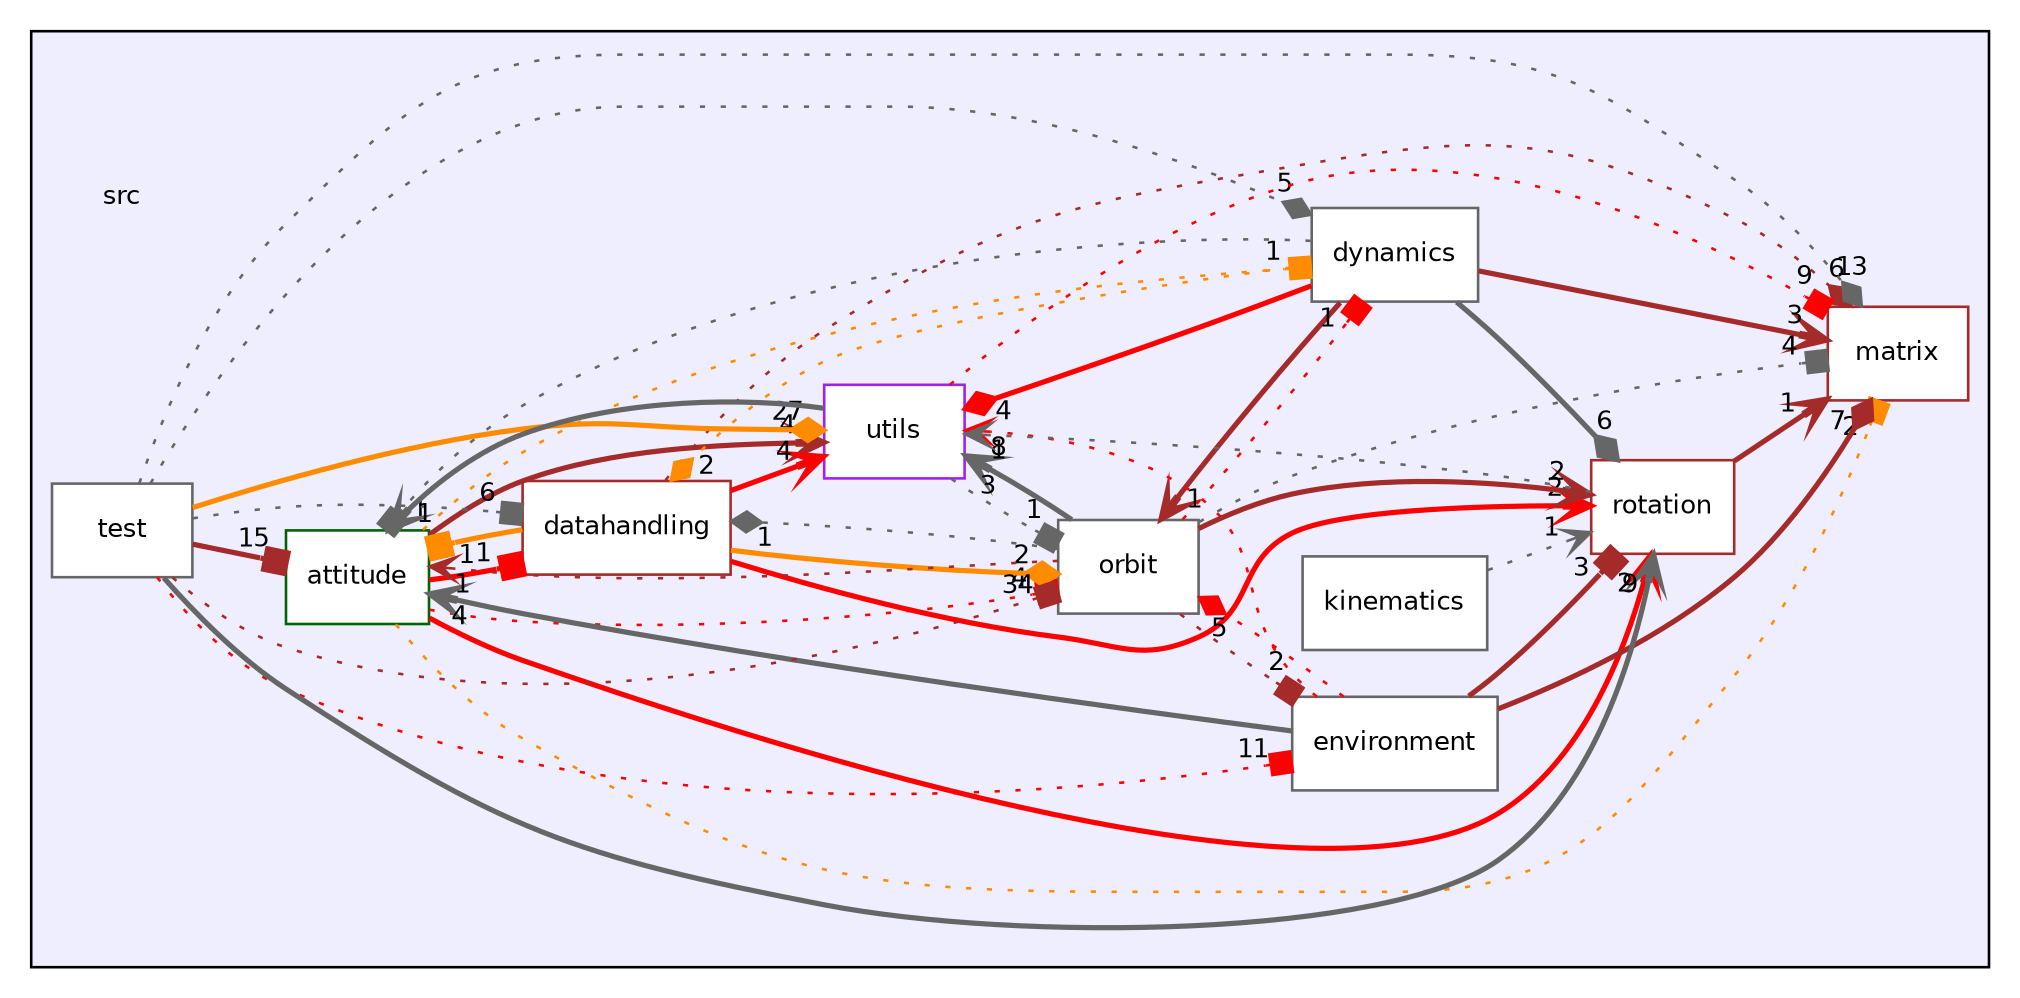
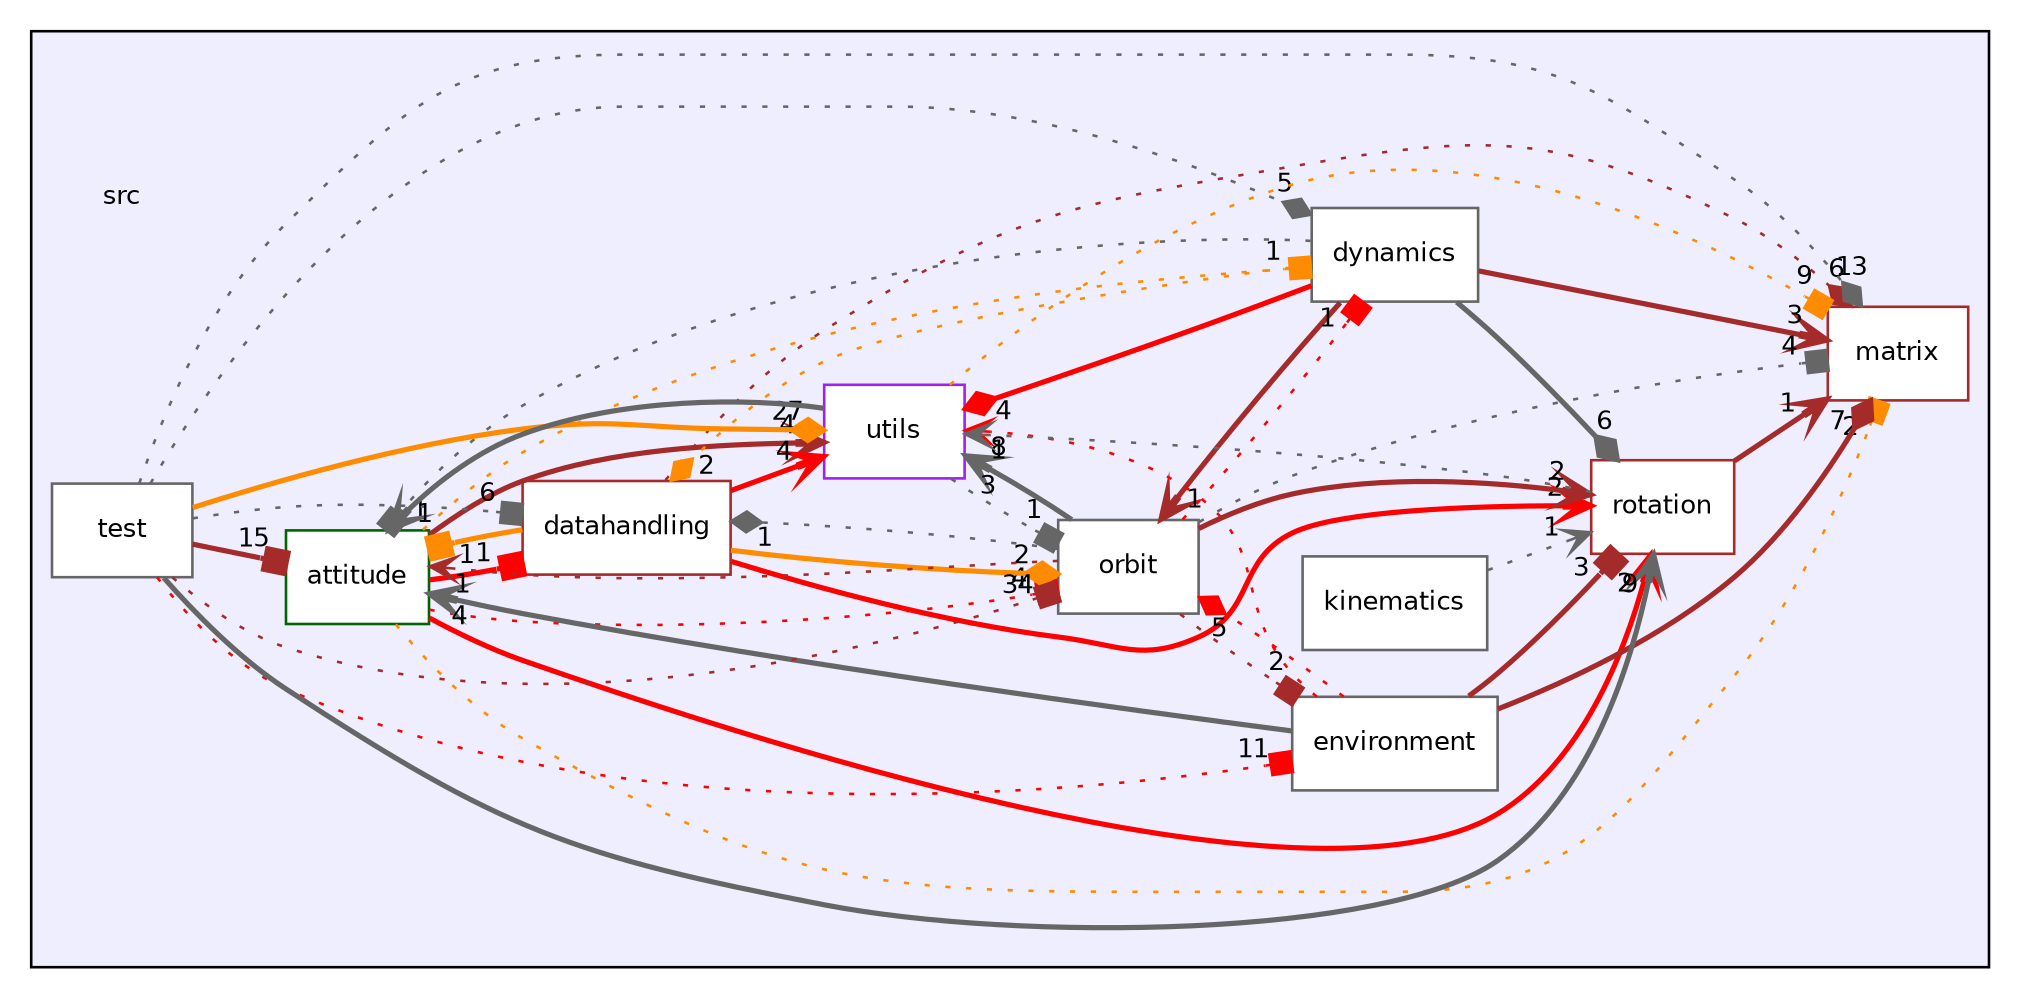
edge "utils" -> "matrix": color red -> darkorange
